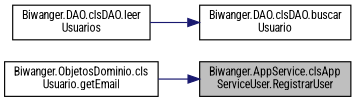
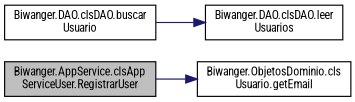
edge "Biwanger.DAO.clsDAO.leer Usuarios" -> "Biwanger.DAO.clsDAO.buscar Usuario": reversed
edge "Biwanger.ObjetosDominio.cls Usuario.getEmail" -> "Biwanger.AppService.clsApp ServiceUser.RegistrarUser": reversed
